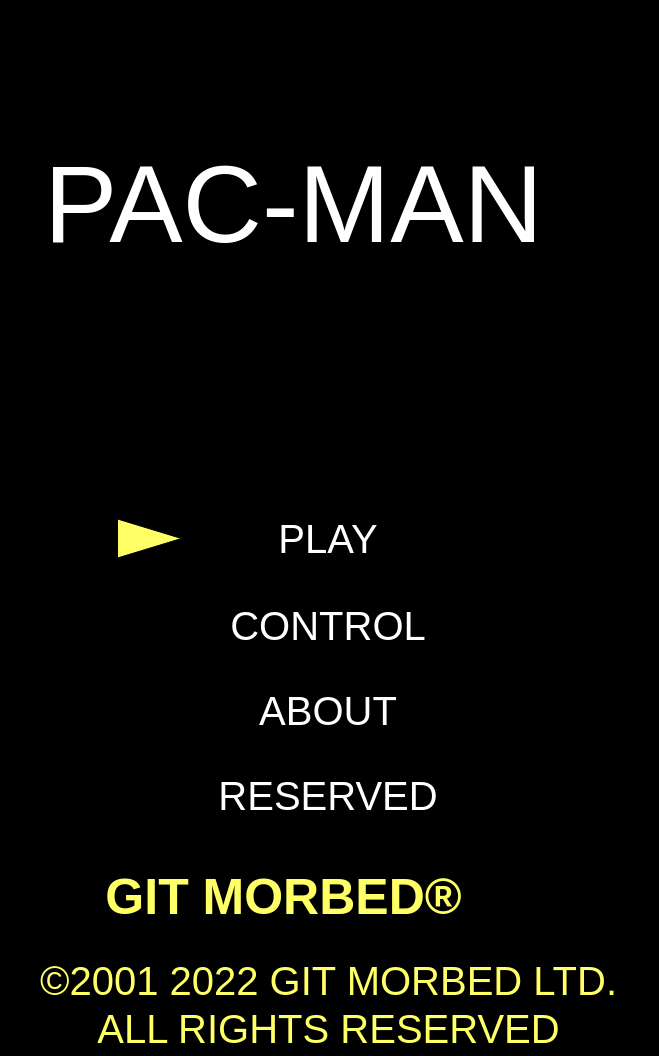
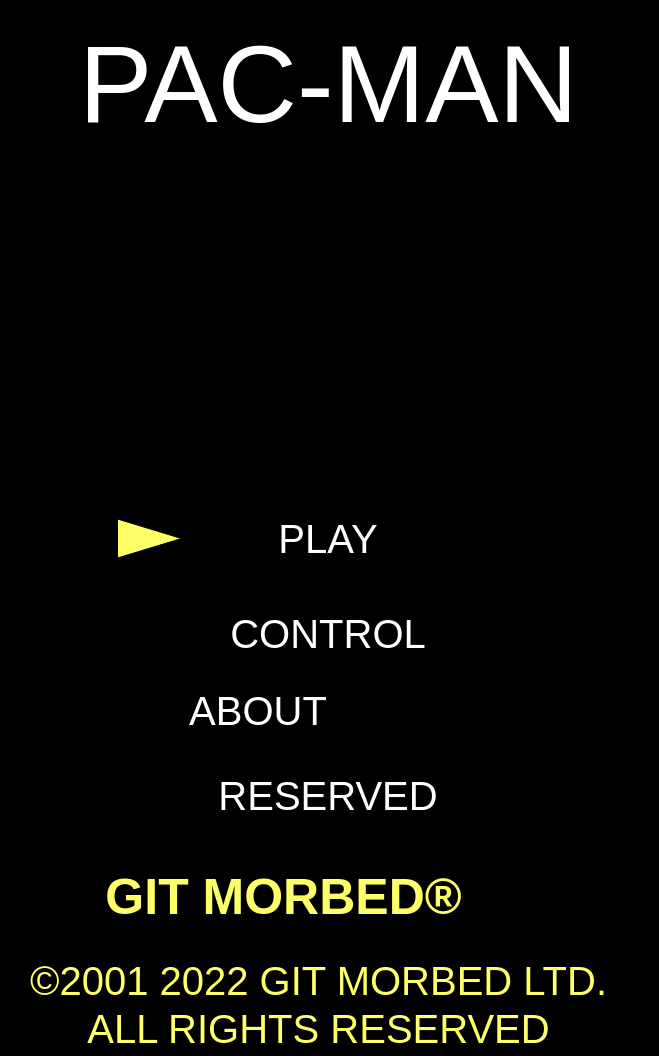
node "PAC-MAN": moved (294, 204) -> (329, 84)
node "CONTROL": size 490x60 -> 490x75
node "ABOUT": size 490x60 -> 350x60
node "©2001 2022 GIT MORBED LTD. ALL RIGHTS RESERVED": moved (329, 1005) -> (319, 1005)
